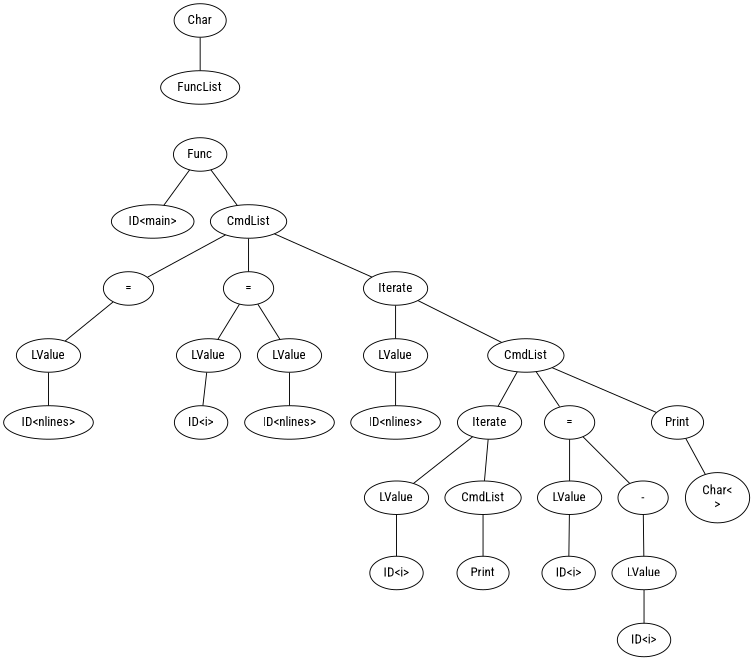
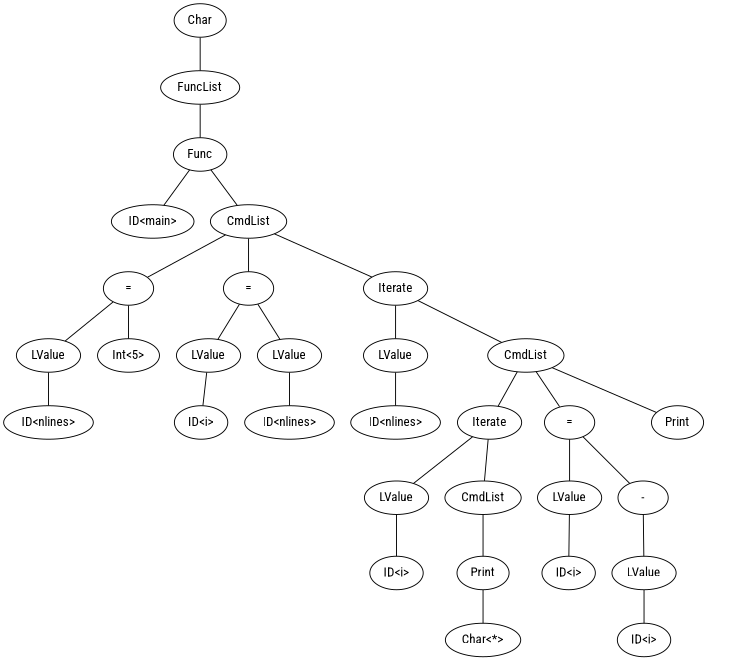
edge "FuncList" -- "Func": added
node "Int<5>": added
node "Char< >": removed
node "Char<*>": added
